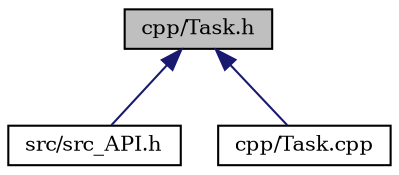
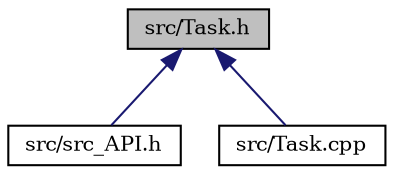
node "cpp/Task.h": label "cpp/Task.h" -> "src/Task.h"
node "cpp/Task.cpp": label "cpp/Task.cpp" -> "src/Task.cpp"
